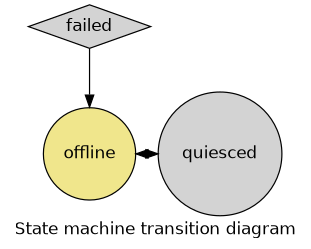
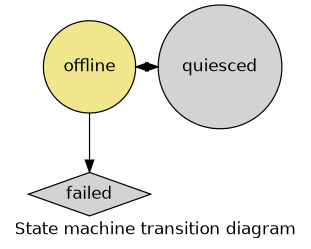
edge "failed" -> "offline": reversed
